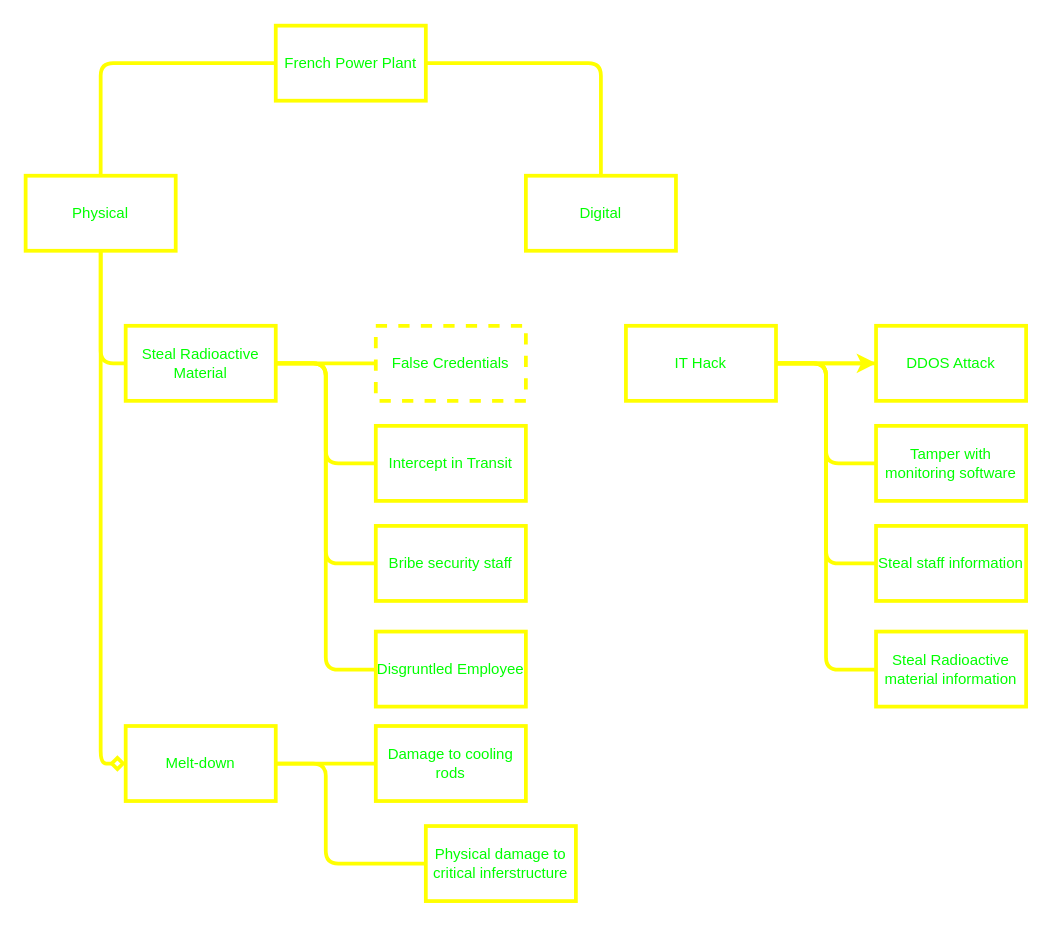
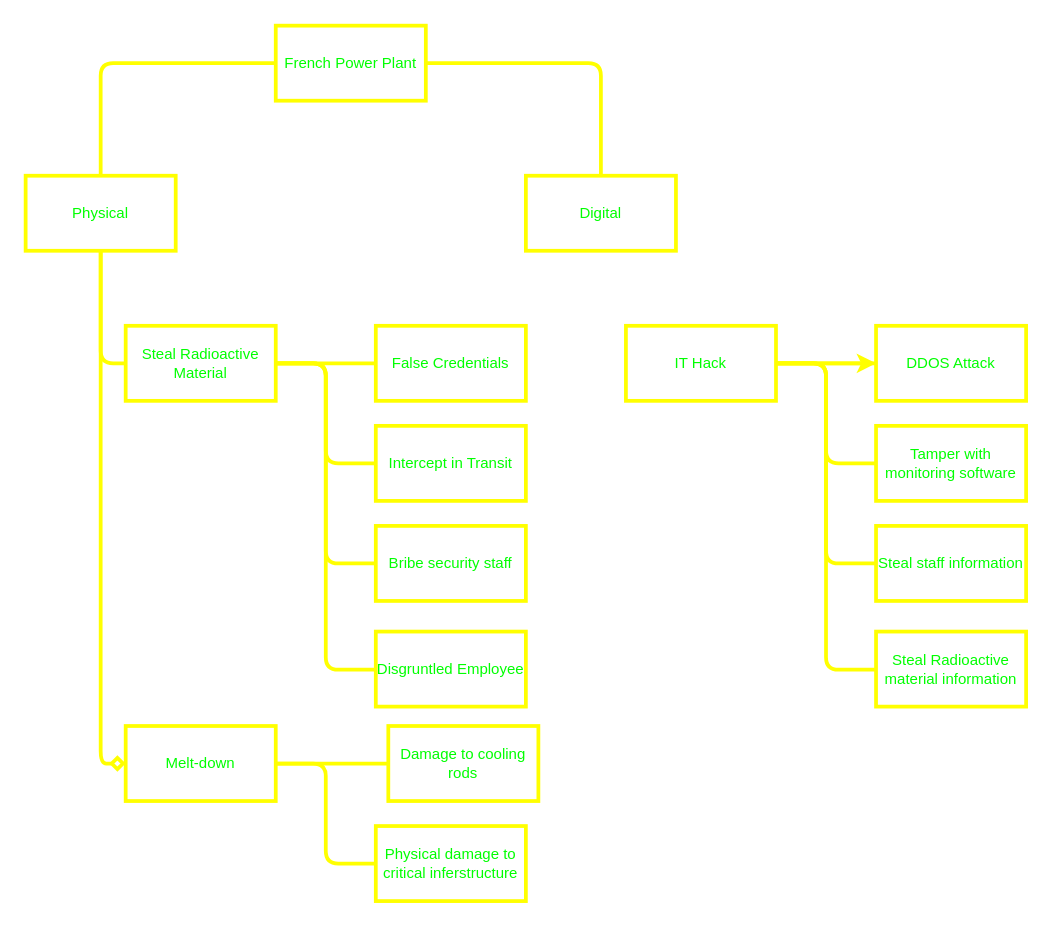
node "False Credentials": style dashed -> solid
node "Damage to cooling rods": moved (451, 763) -> (463, 763)
node "Physical damage to critical inferstructure": moved (501, 863) -> (451, 863)
